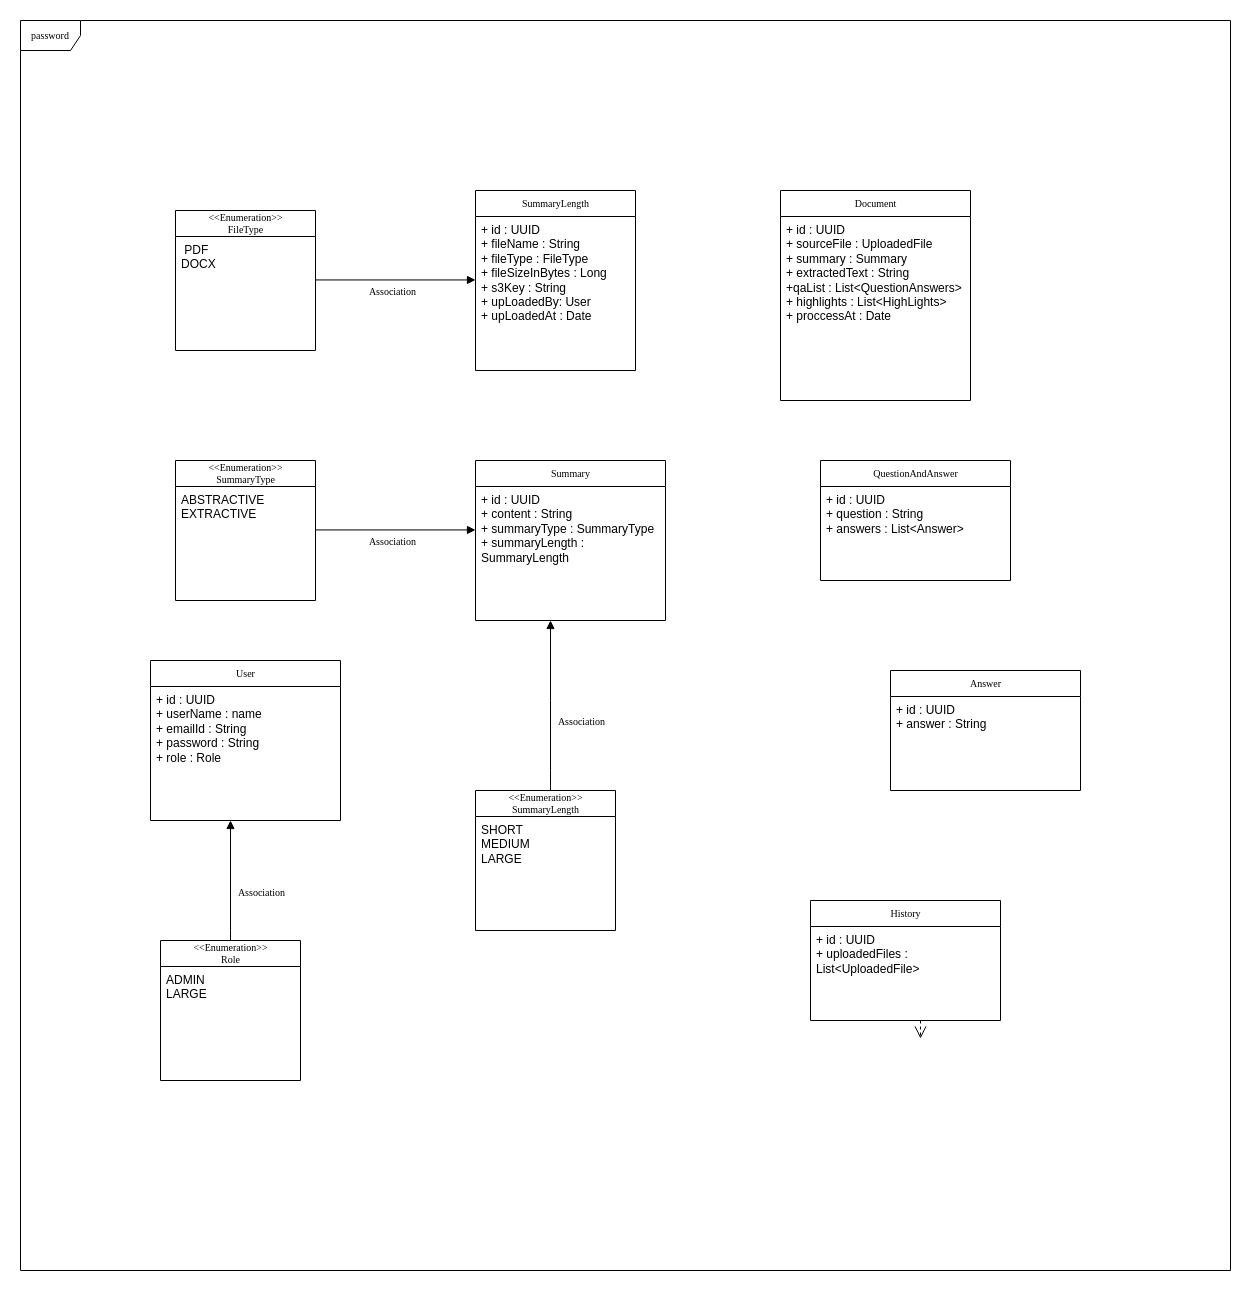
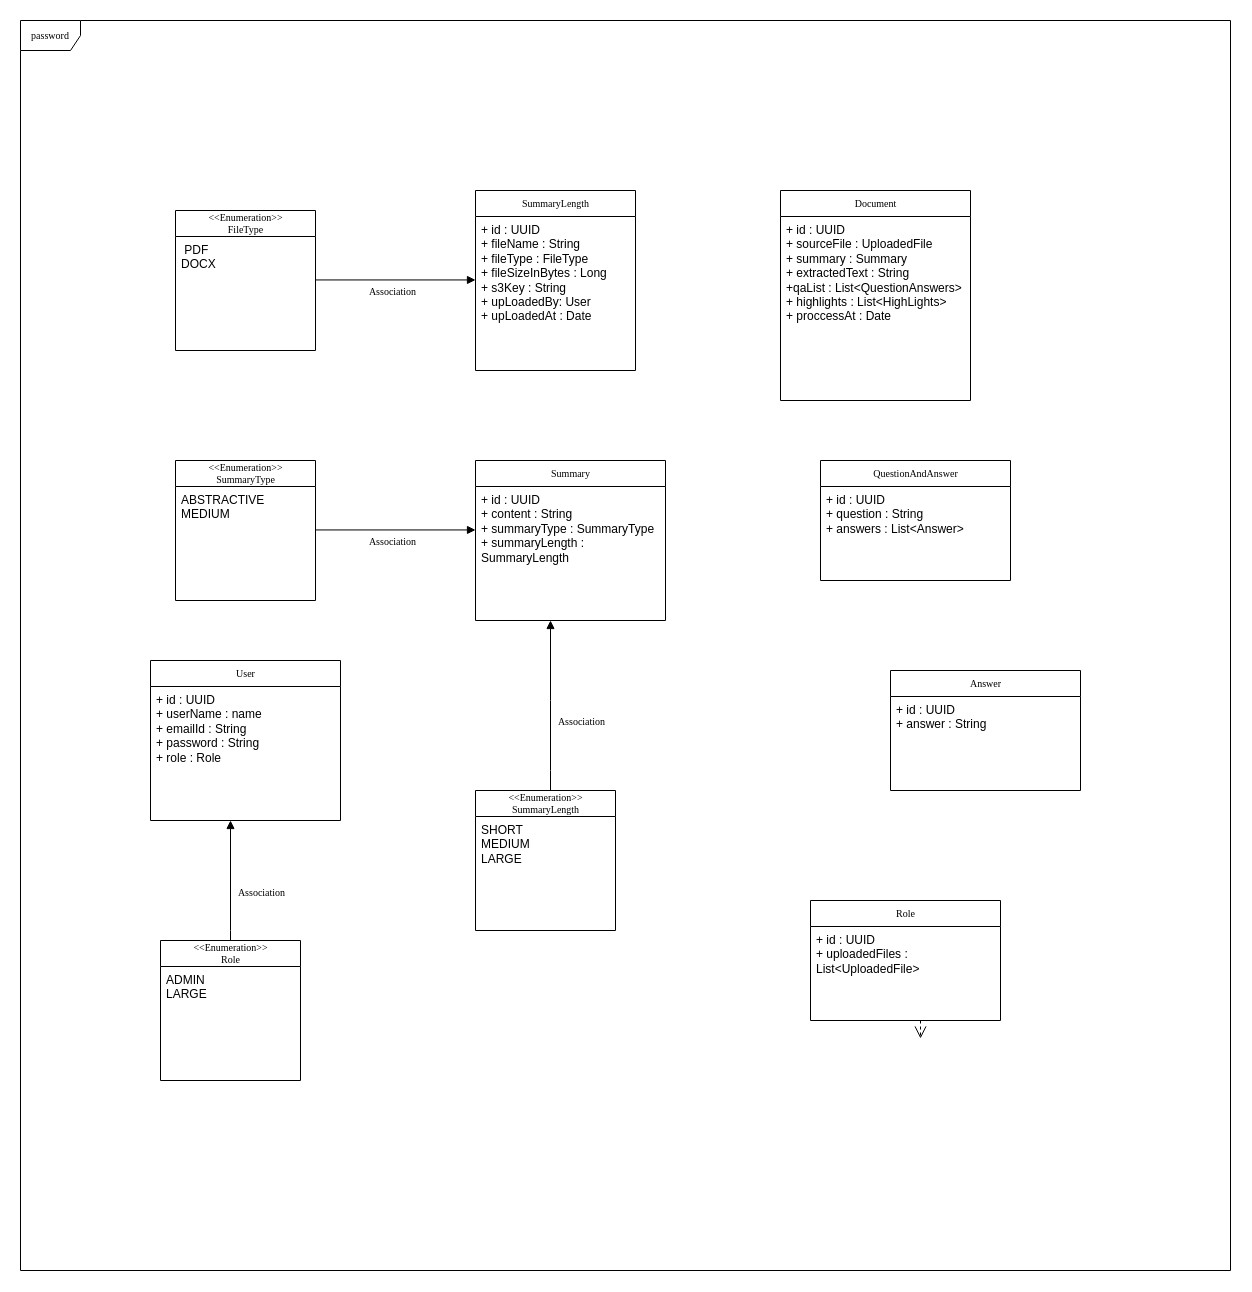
node "ABSTRACTIVE EXTRACTIVE": label "ABSTRACTIVE EXTRACTIVE" -> "ABSTRACTIVE MEDIUM"
node "History": label "History" -> "Role"
